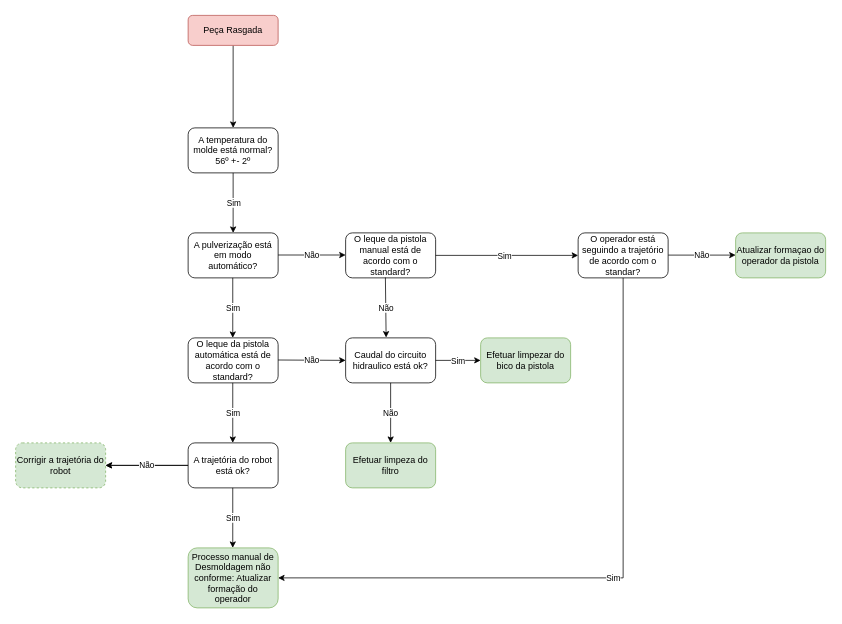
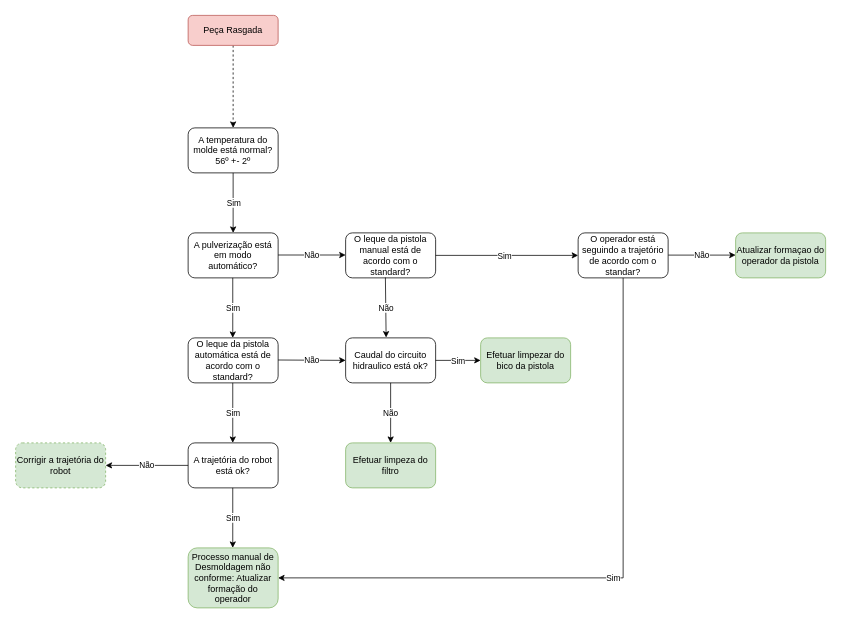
edge "Peça Rasgada" -> "A temperatura do molde está normal? 56º +- 2º": style solid -> dashed
edge "A trajetória do robot está ok?" -> "Corrigir a trajetória do robot": removed
